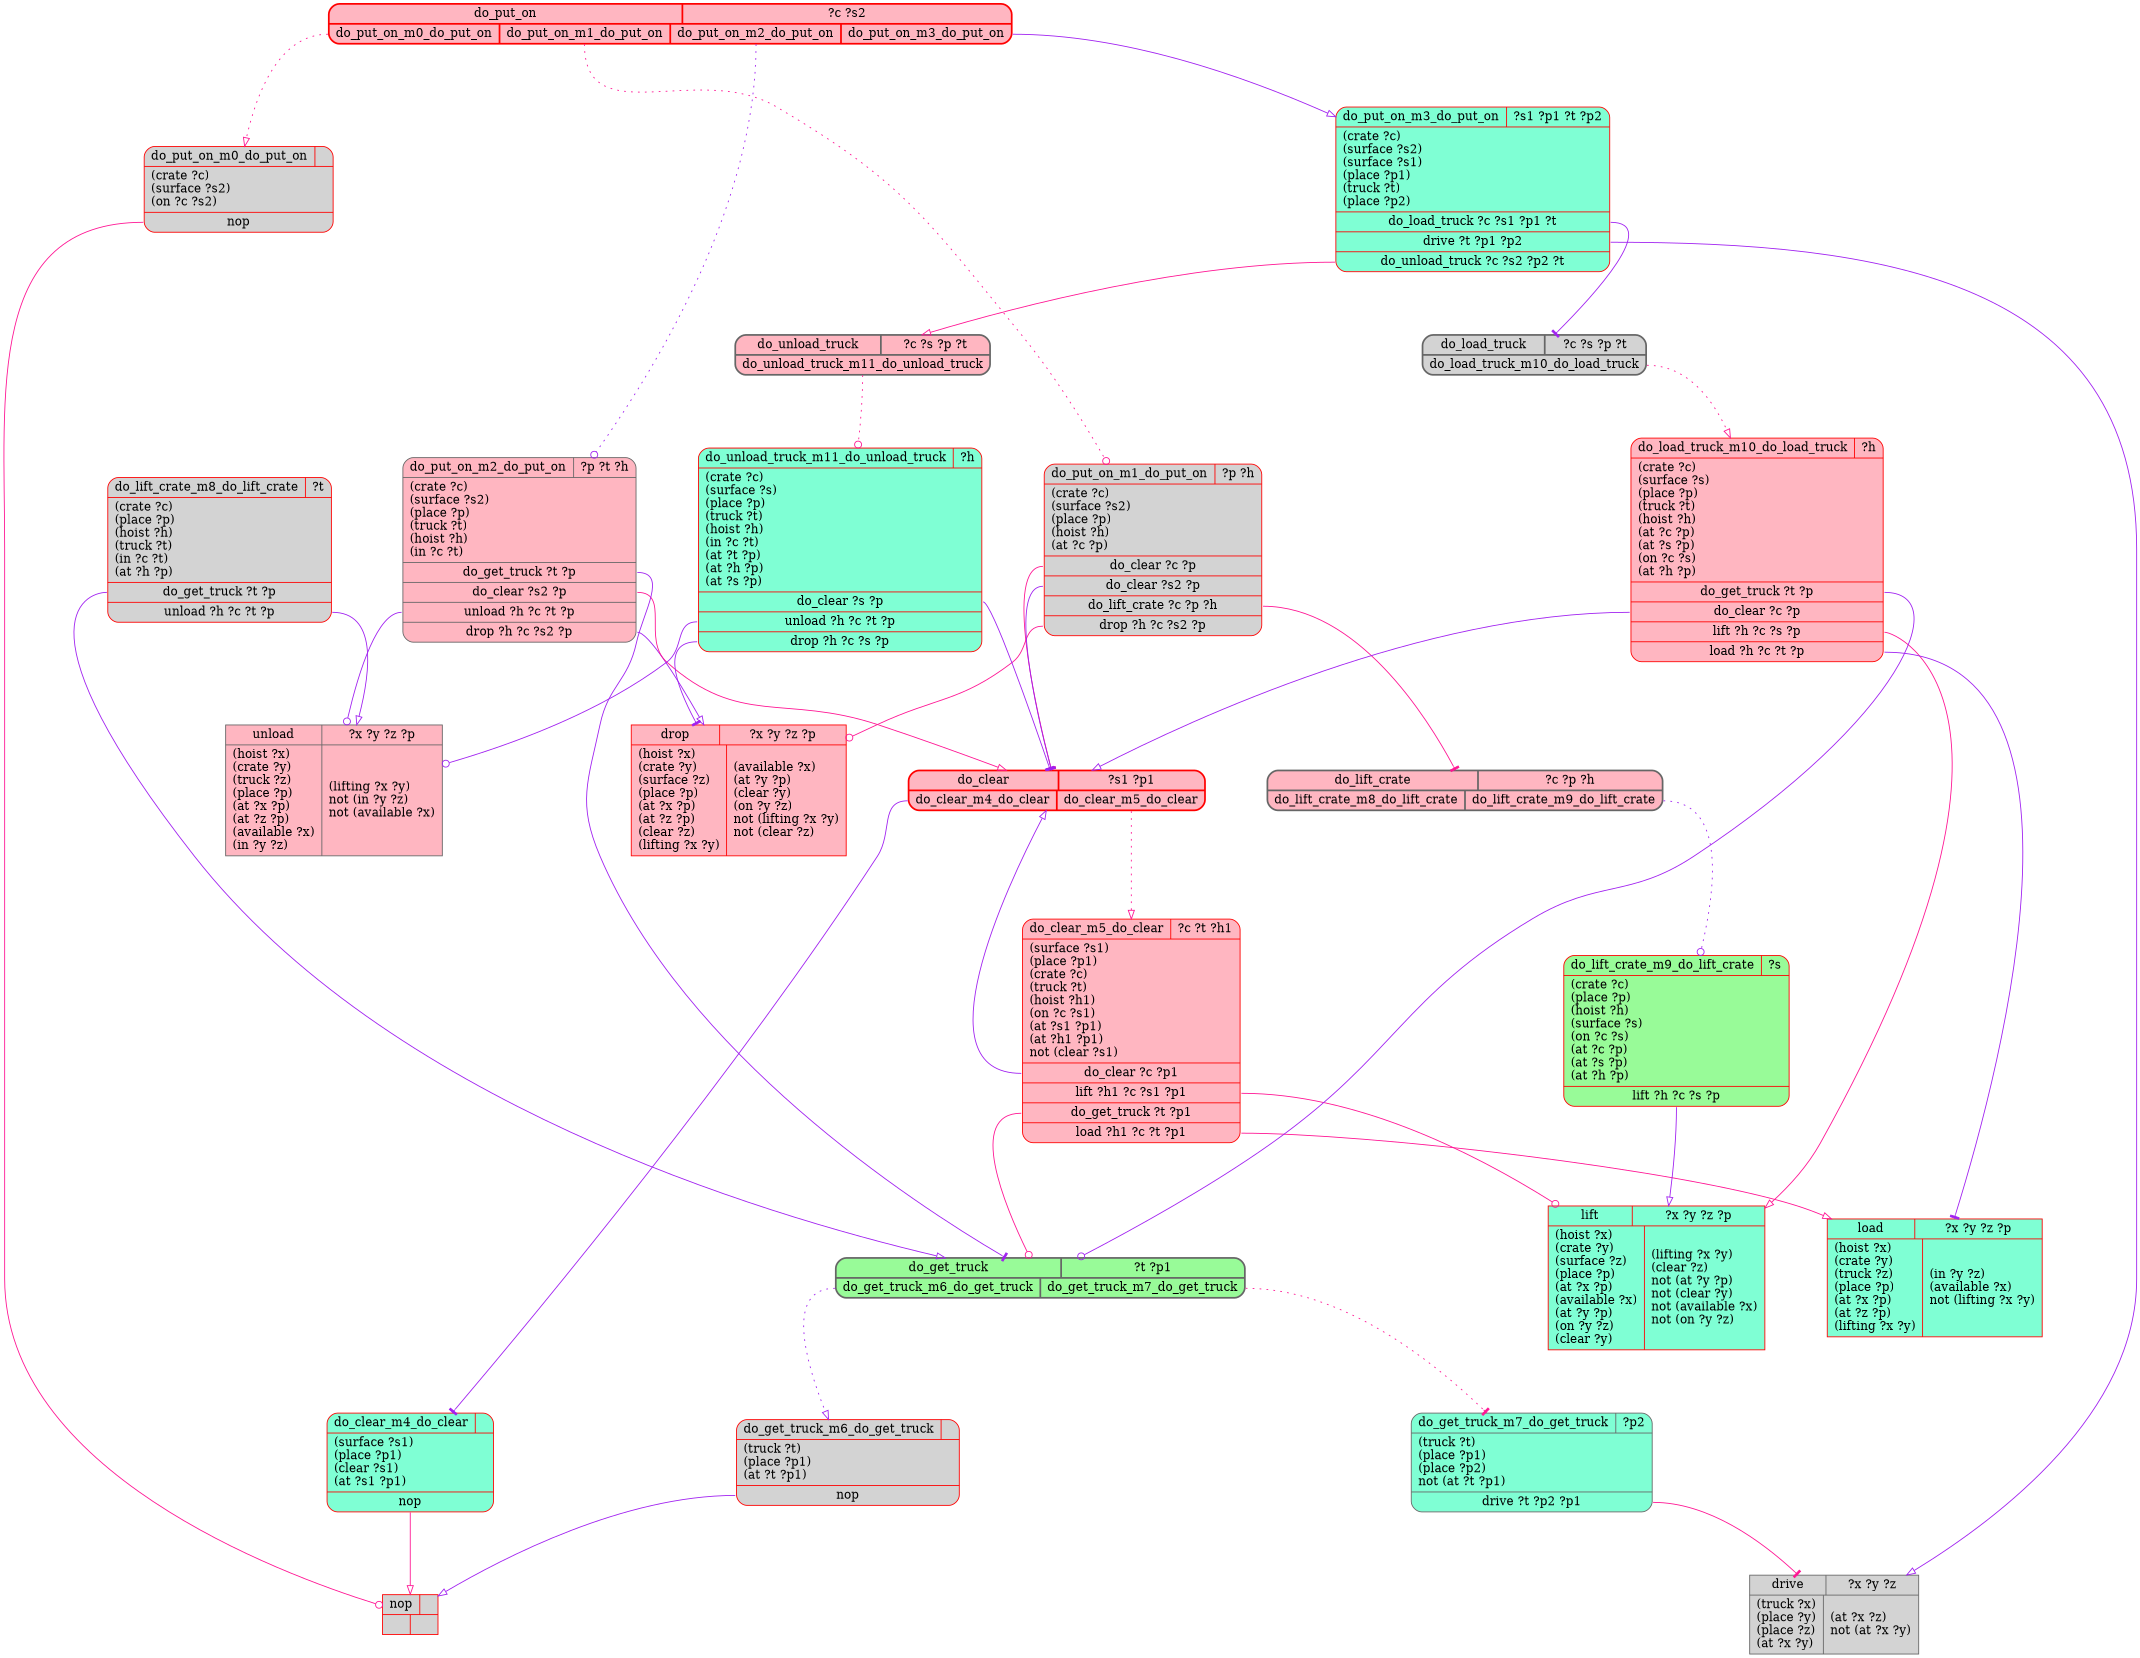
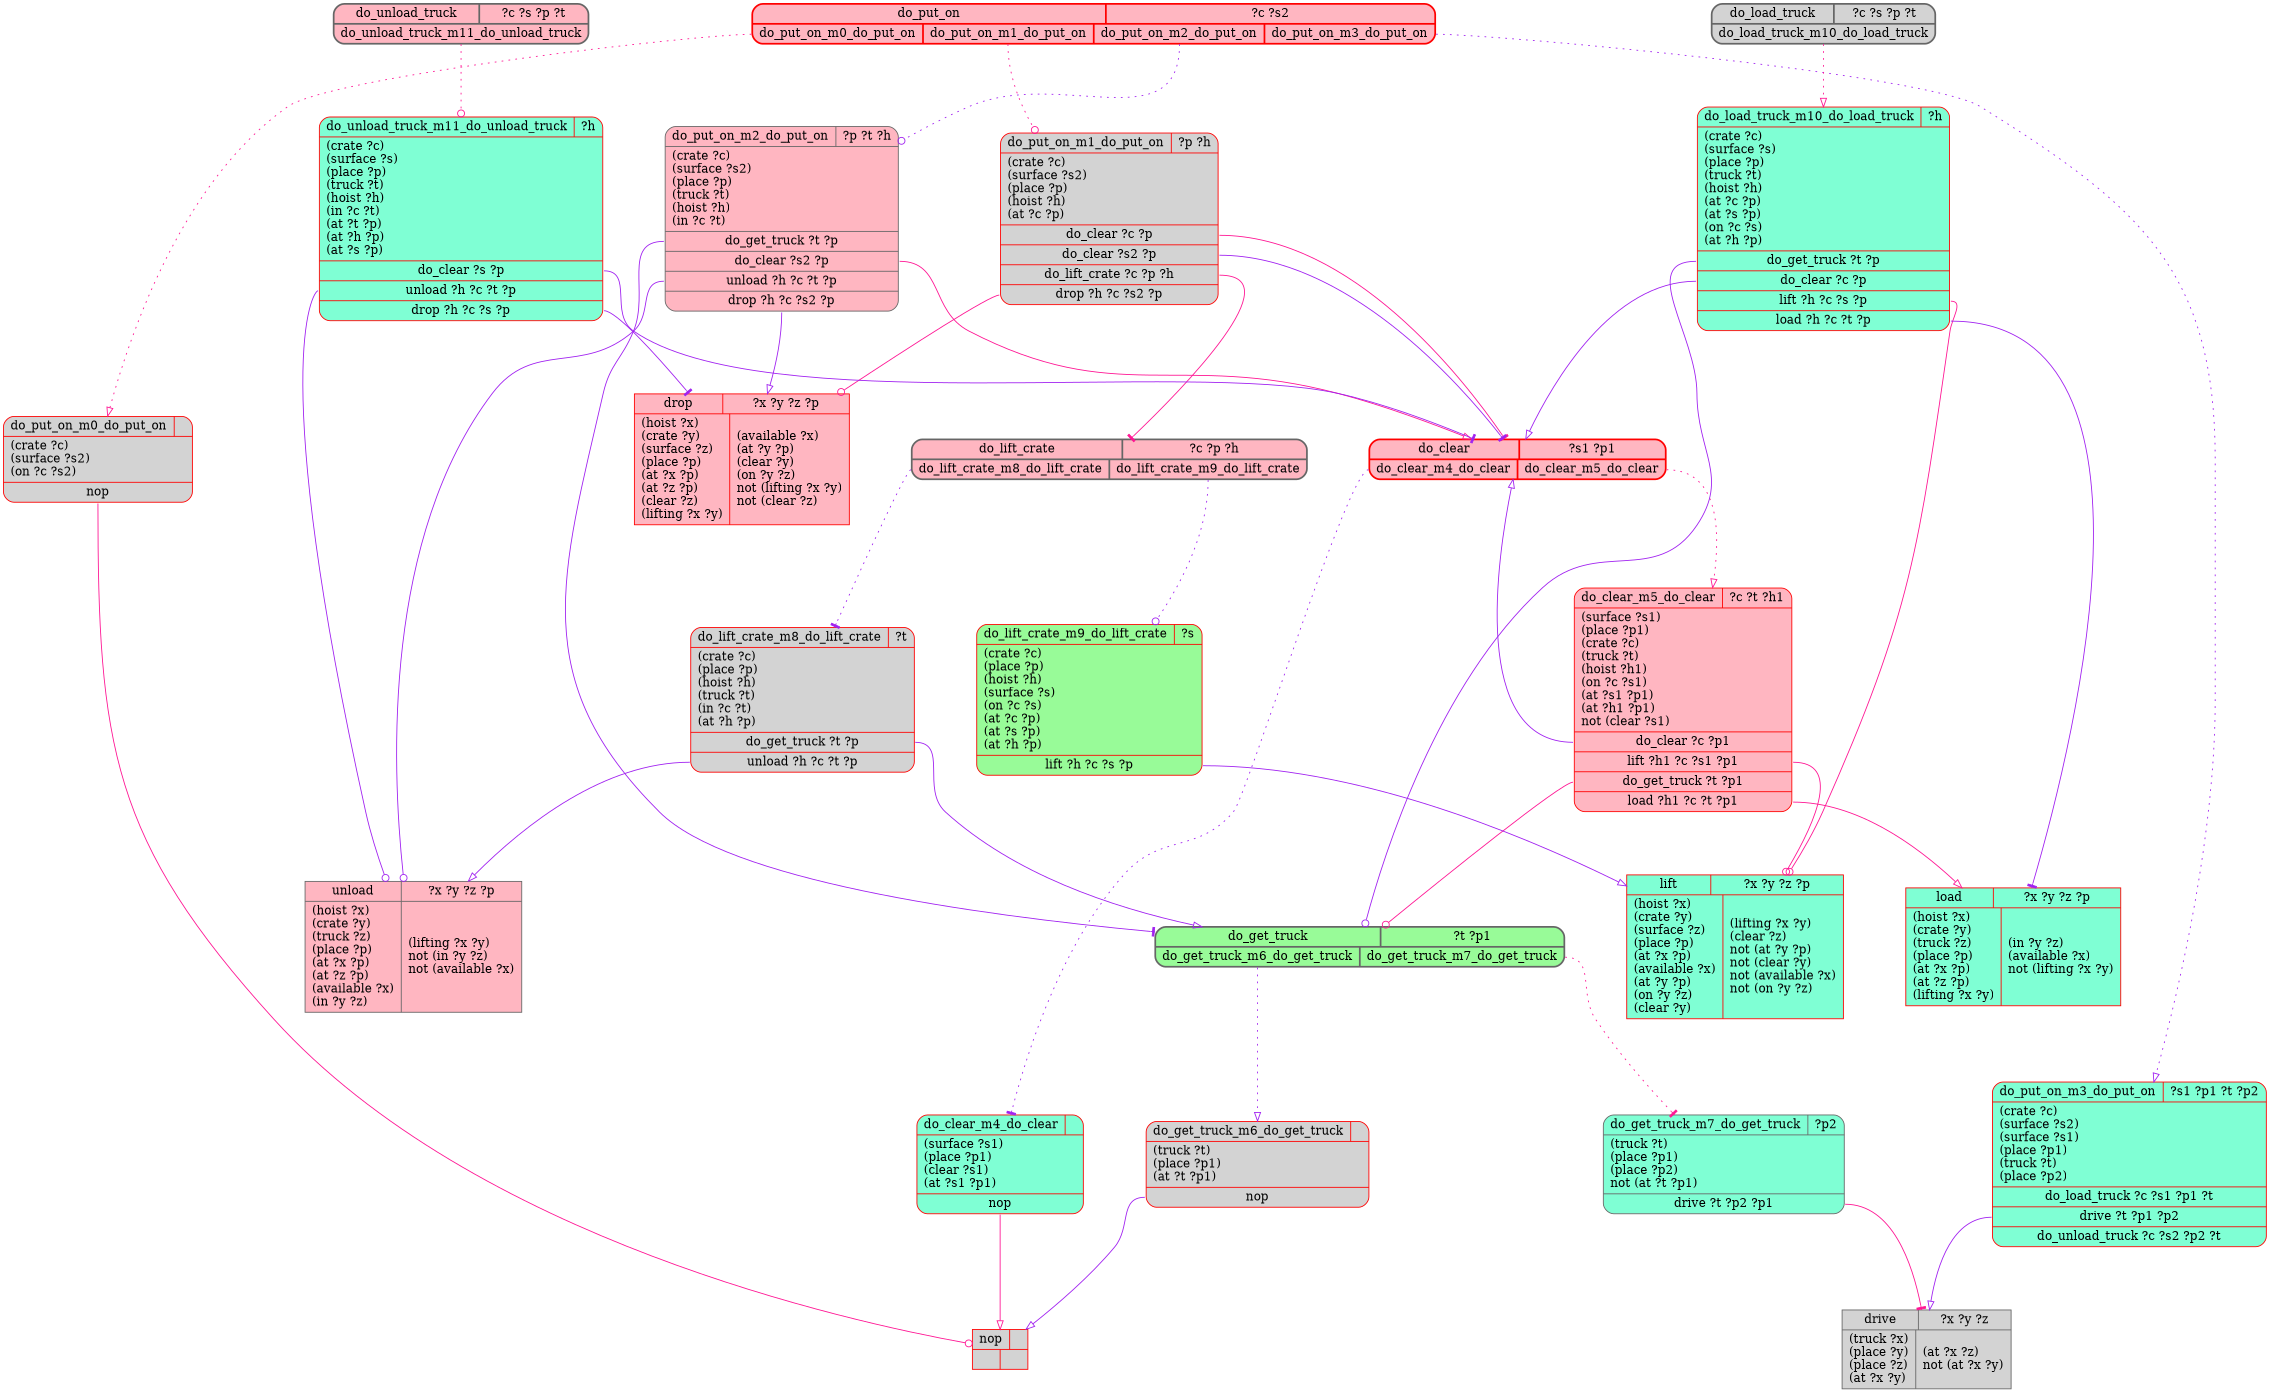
edge "do_put_on" -> "do_put_on_m3_do_put_on": style solid -> dotted
edge "do_put_on_m3_do_put_on" -> "do_load_truck": removed
edge "do_put_on_m3_do_put_on" -> "do_unload_truck": removed
edge "do_lift_crate" -> "do_lift_crate_m8_do_lift_crate": added
node "do_load_truck_m10_do_load_truck": fillcolor lightpink -> aquamarine
edge "do_load_truck_m10_do_load_truck" -> "lift": arrowhead onormal -> odot
edge "do_clear" -> "do_clear_m4_do_clear": style solid -> dotted
